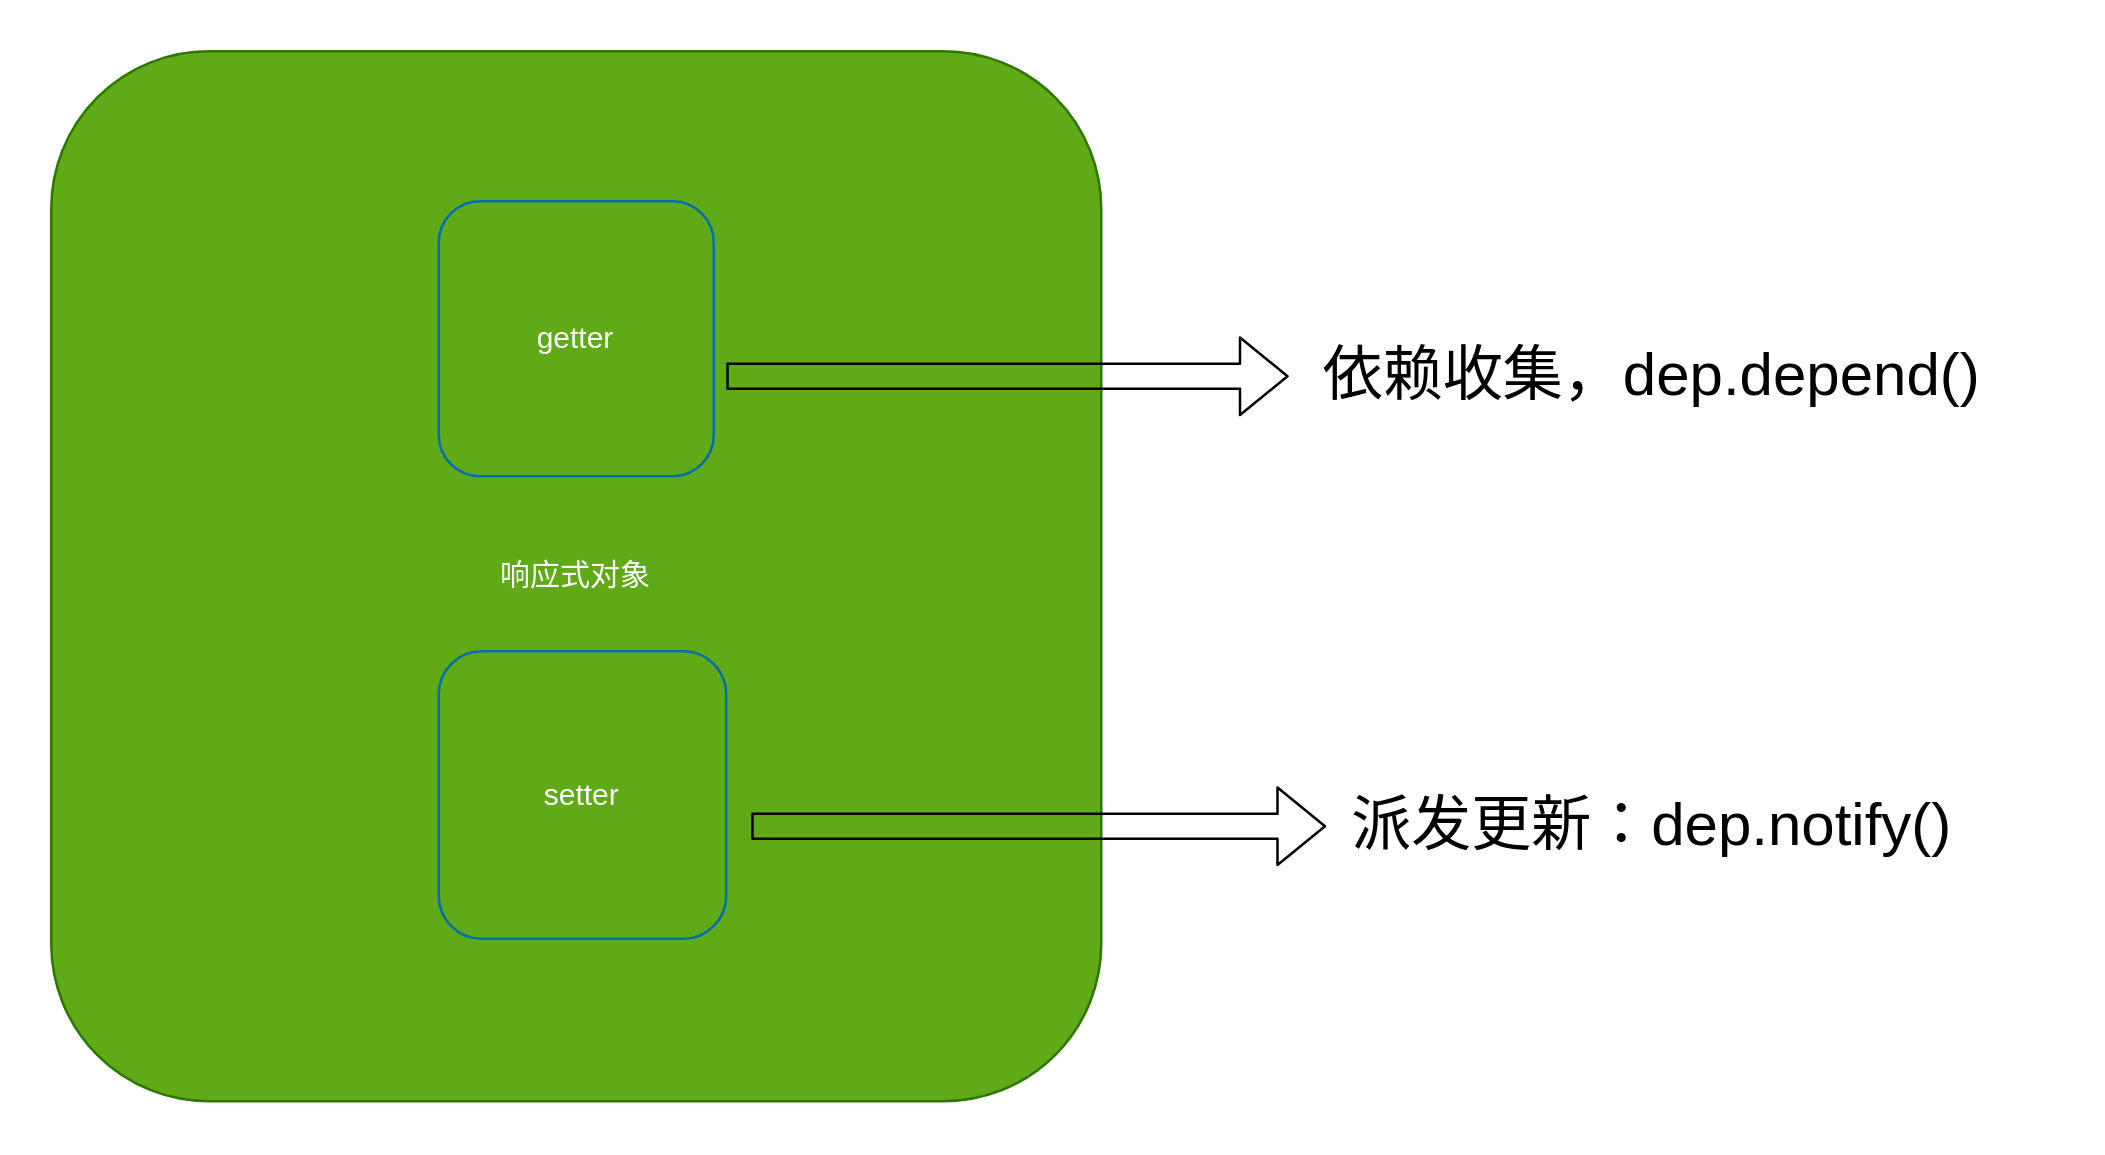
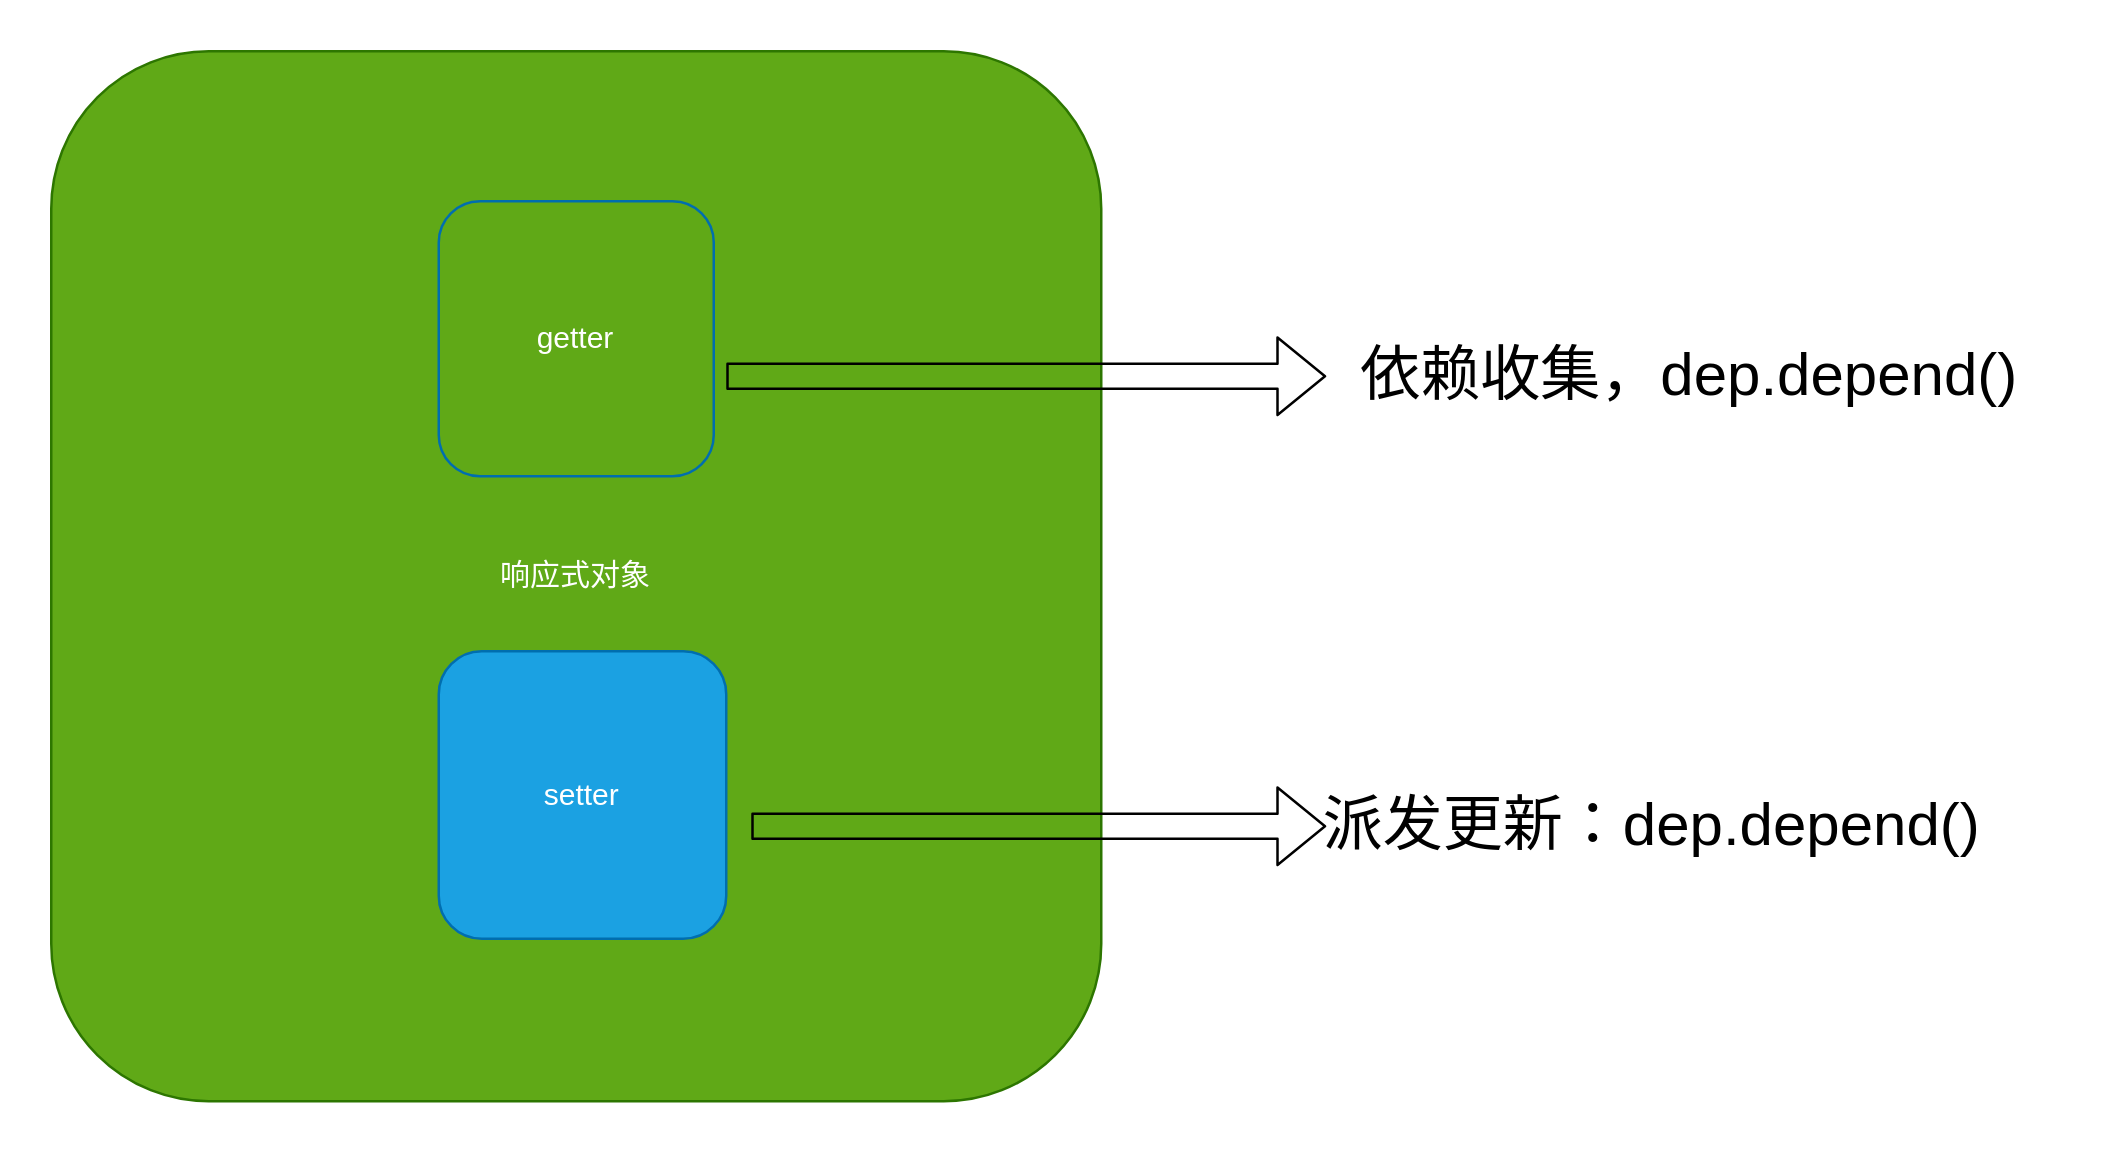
node "依赖收集，dep.depend()": moved (1651, 376) -> (1689, 376)
node "setter": fillcolor #60a917 -> #1ba1e2
node "派发更新：dep.notify()": label "派发更新：dep.notify()" -> "派发更新：dep.depend()"
